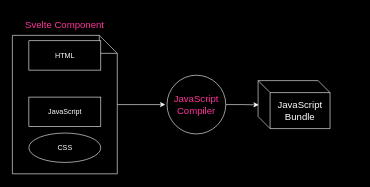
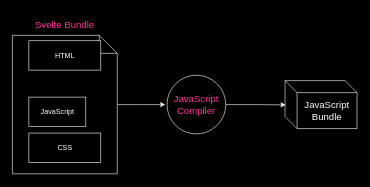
node "Svelte Component": label "Svelte Component" -> "Svelte Bundle"
node "JavaScript Bundle": moved (294, 105) -> (321, 105)
node "JavaScript": size 72x29 -> 57x29
node "CSS": shape ellipse -> rectangle
